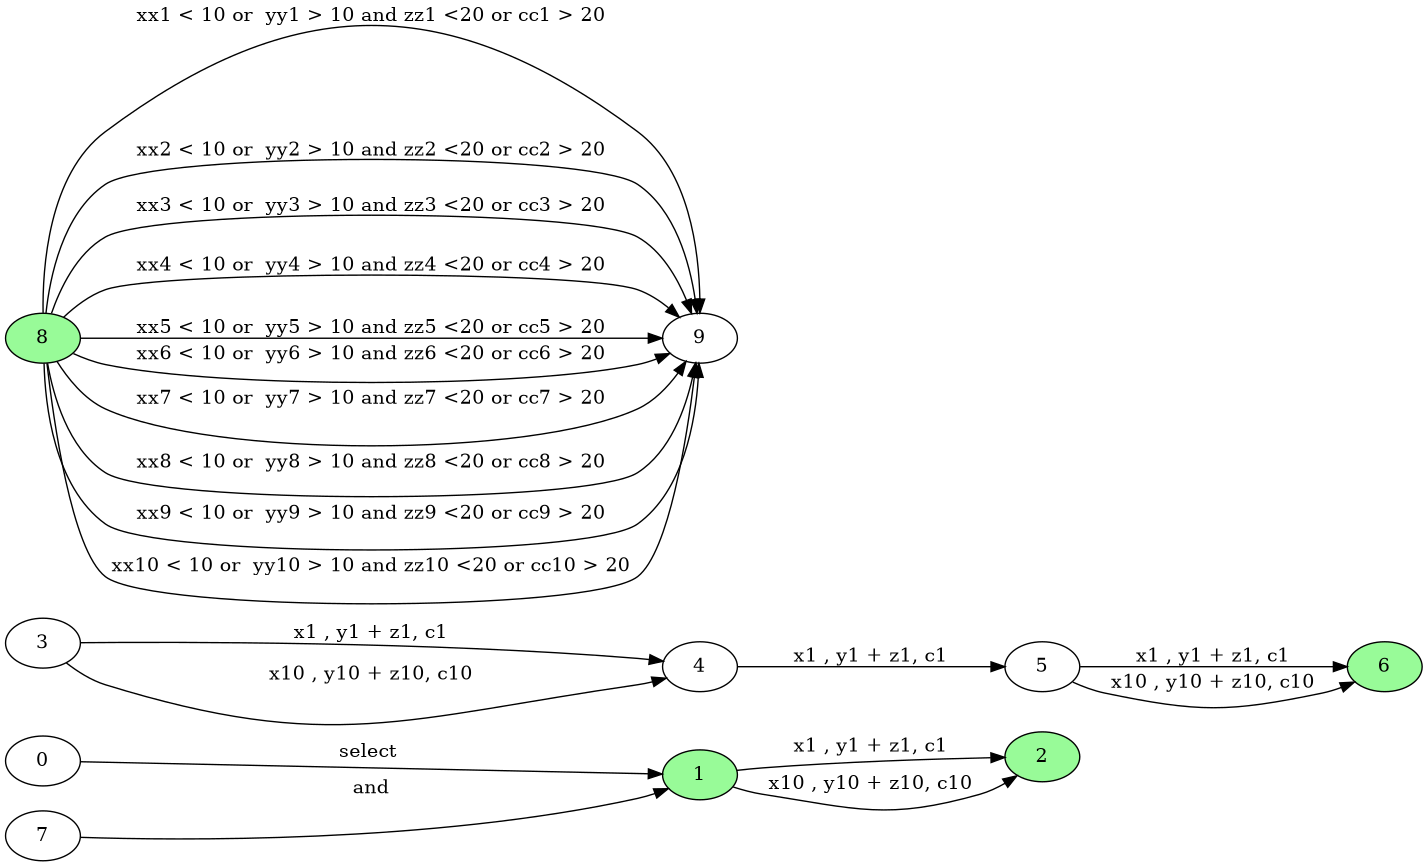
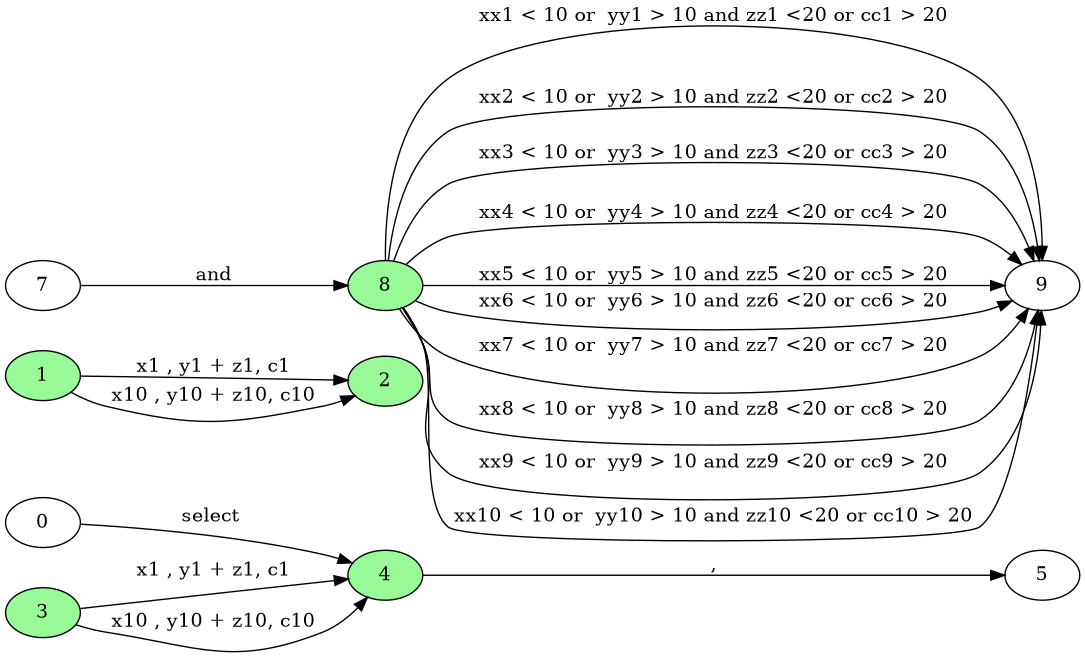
node "3": fillcolor white -> palegreen
edge "4" -> "5": label " x1 , y1 + z1, c1 " -> ","
node "4": fillcolor white -> palegreen
node "6": removed
edge "0" -> "1": now "0" -> "4"
edge "7" -> "1": now "7" -> "8"
